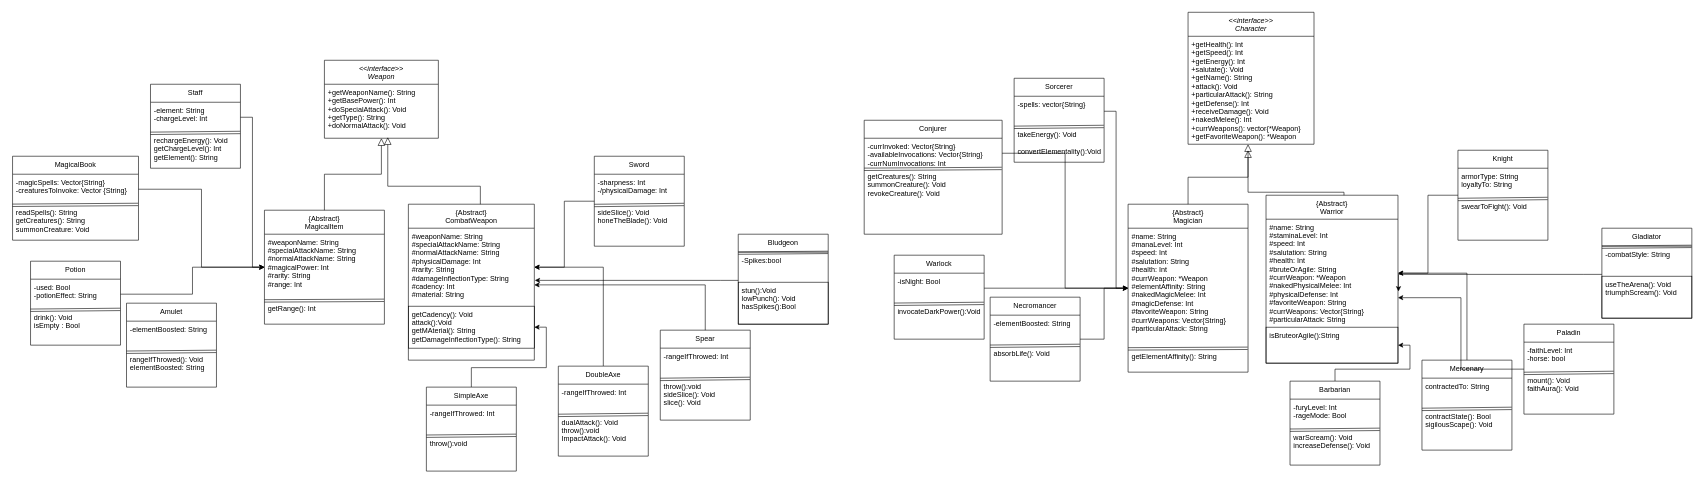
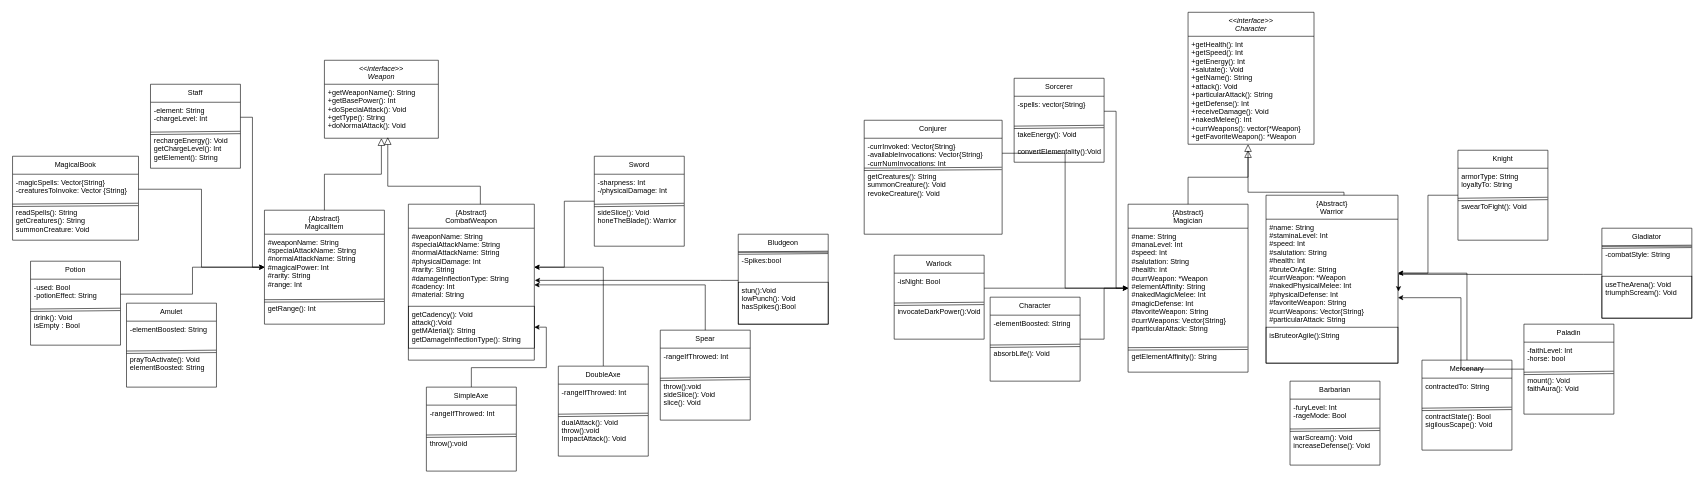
node "sideSlice(): Void honeTheBlade(): Void": label "sideSlice(): Void honeTheBlade(): Void" -> "sideSlice(): Void honeTheBlade(): Warrior"
node "Necromancer": label "Necromancer" -> "Character"
edge "Barbarian" -> "isBruteorAgile():String": removed
node "rangeIfThrowed(): Void elementBoosted: String": label "rangeIfThrowed(): Void elementBoosted: String" -> "prayToActivate(): Void elementBoosted: String"
